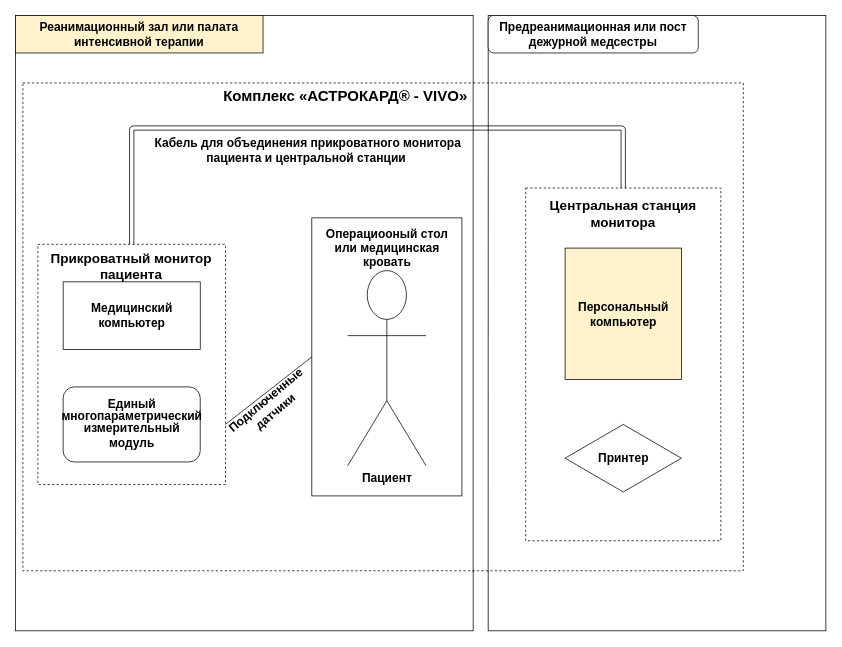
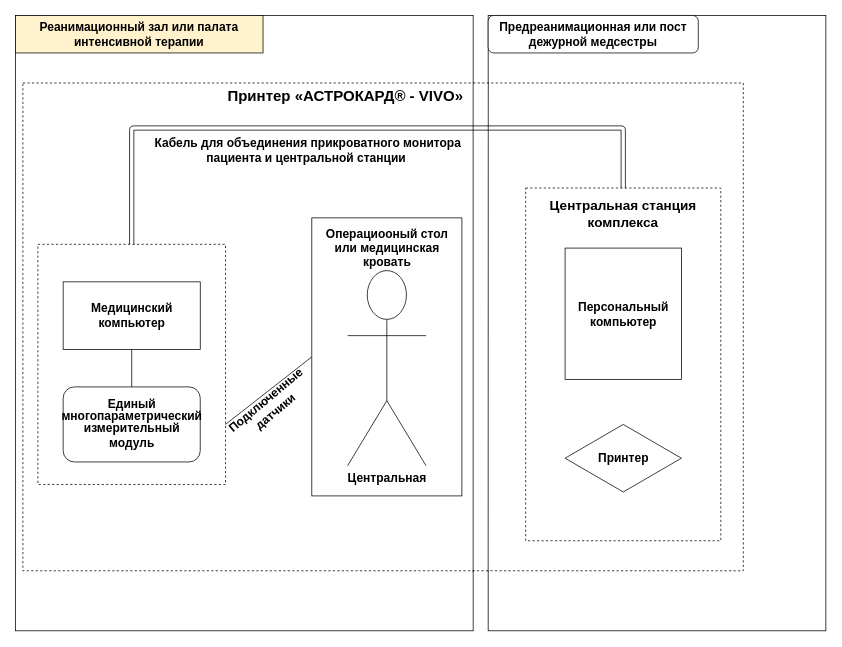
node "Комплекс «АСТРОКАРД® - VIVO»": label "Комплекс «АСТРОКАРД® - VIVO»" -> "Принтер «АСТРОКАРД® - VIVO»"
node "Центральная станция монитора": label "Центральная станция монитора" -> "Центральная станция комплекса"
node "Прикроватный монитор пациента": removed
node "Персональный компьютер": fillcolor #fff2cc -> #ffffff
edge "Медицинский компьютер" -- "Единый многопараметрический измерительный модуль": added
node "Пациент": label "Пациент" -> "Центральная"
